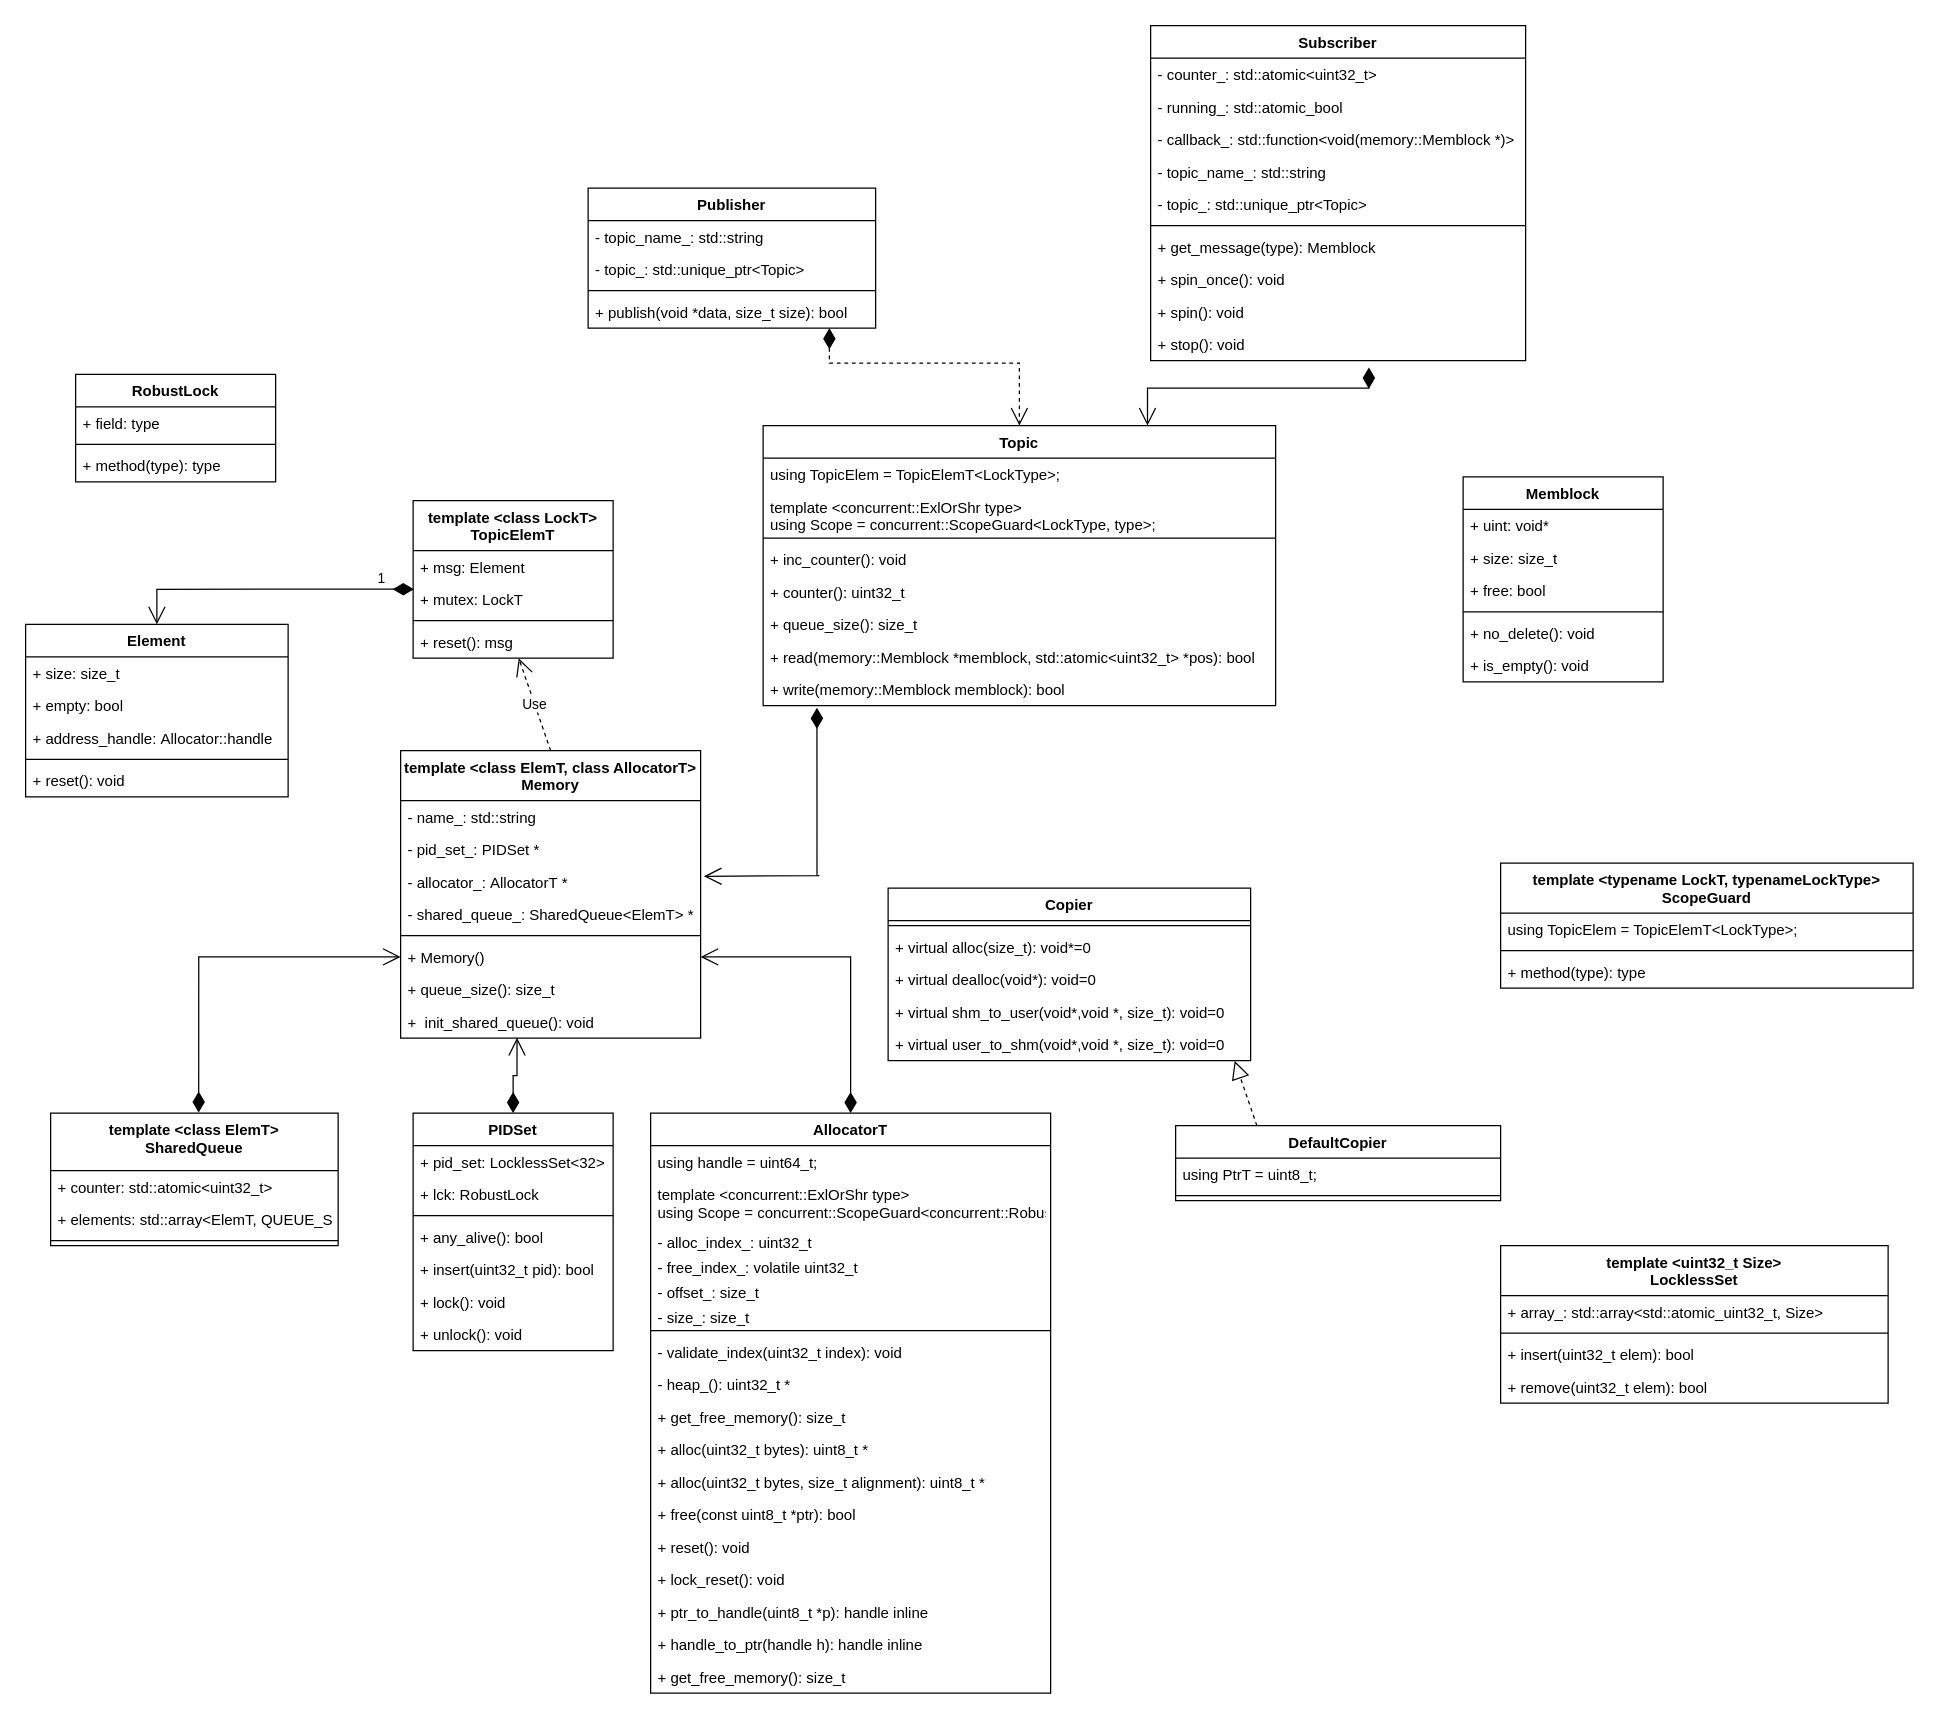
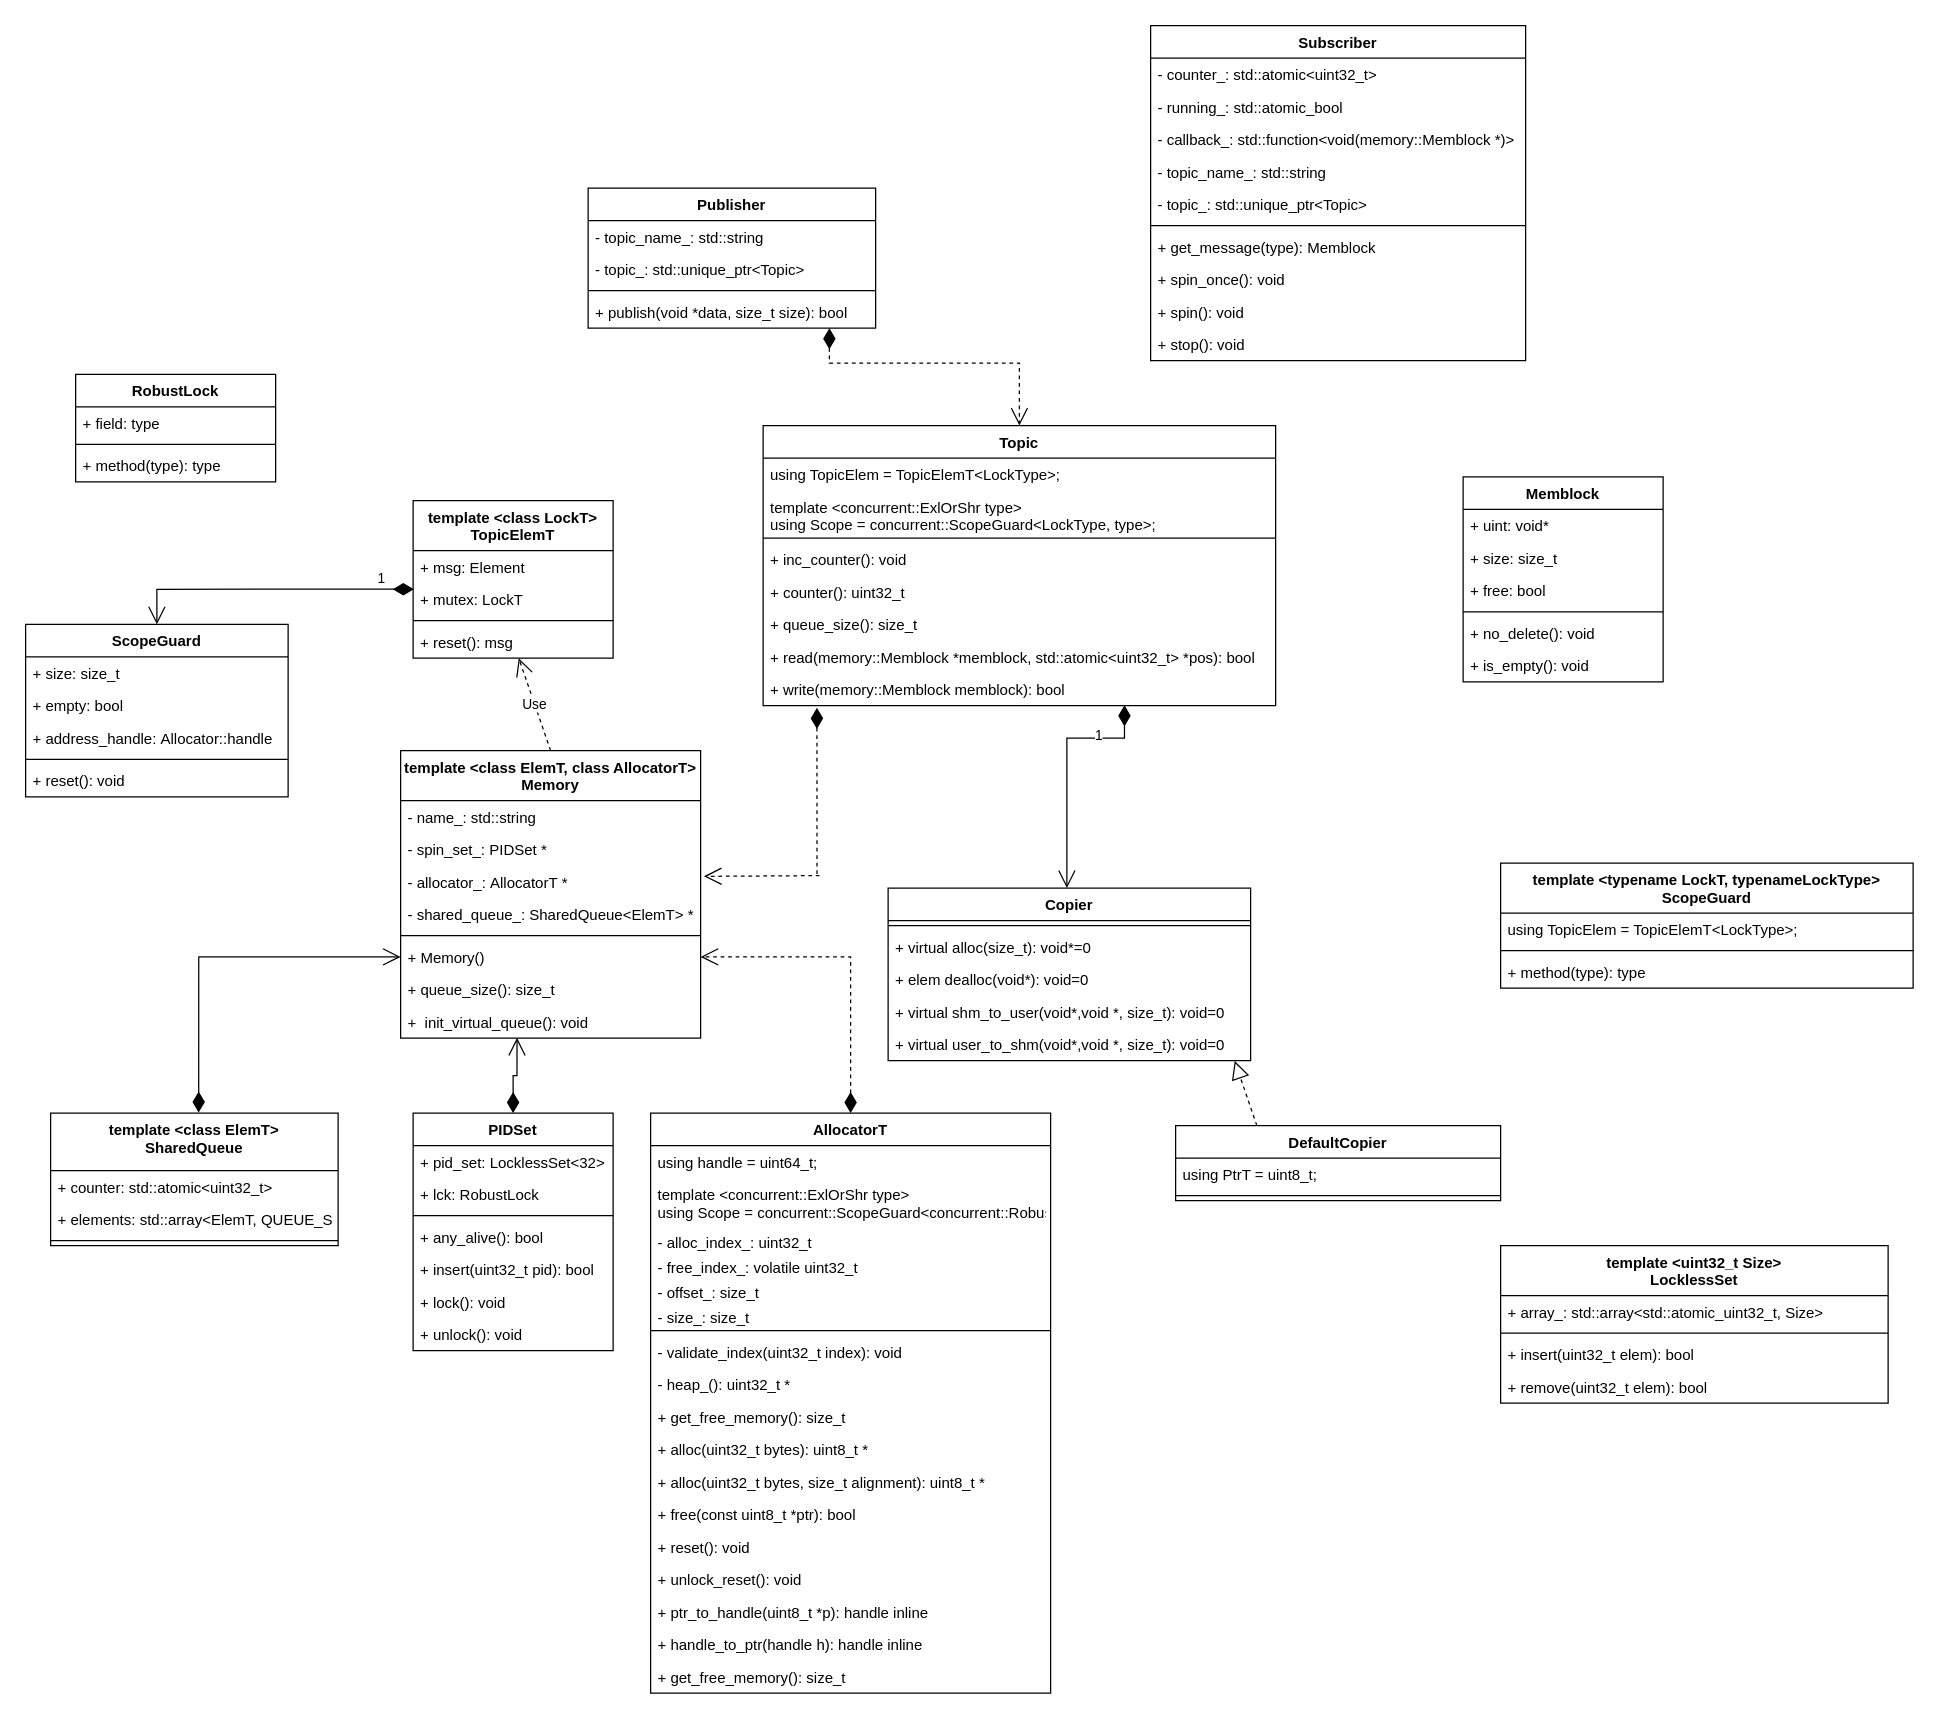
edge "+ stop(): void" -- "Topic": removed, label "1"
node "Element": label "Element" -> "ScopeGuard"
edge "+ write(memory::Memblock memblock): bool" -- "Copier": added, label "1"
node "- pid_set_: PIDSet *": label "- pid_set_: PIDSet *" -> "- spin_set_: PIDSet *"
edge "+ write(memory::Memblock memblock): bool" -- "- allocator_: AllocatorT *": style solid -> dashed
edge "+ Memory()" -- "AllocatorT": style solid -> dashed
node "+ virtual dealloc(void*): void=0": label "+ virtual dealloc(void*): void=0" -> "+ elem dealloc(void*): void=0"
node "+ init_shared_queue(): void": label "+ init_shared_queue(): void" -> "+ init_virtual_queue(): void"
node "+ lock_reset(): void": label "+ lock_reset(): void" -> "+ unlock_reset(): void"
